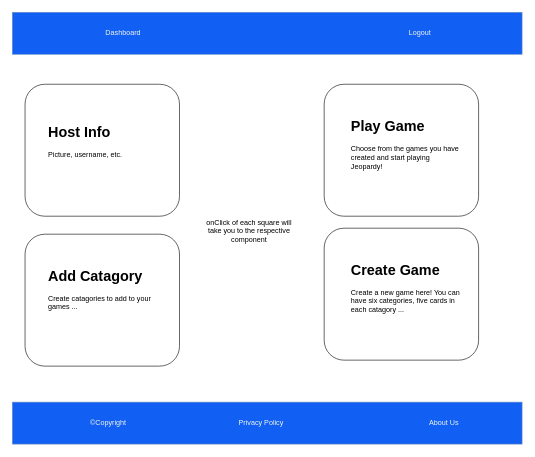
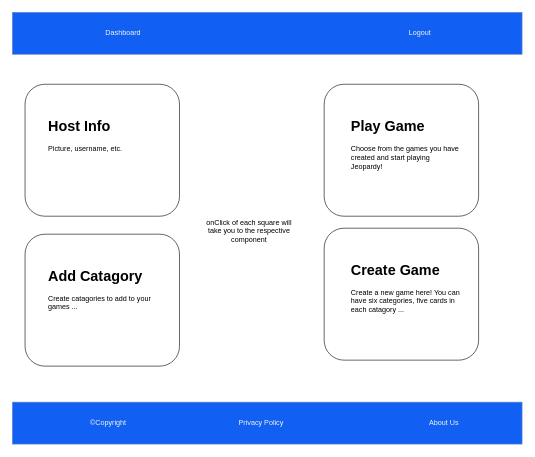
node "Host InfoPicture, username, etc.": moved (102, 156) -> (102, 150)
